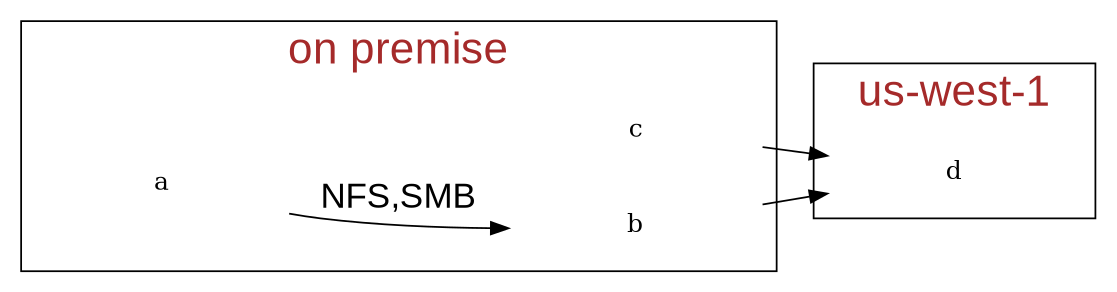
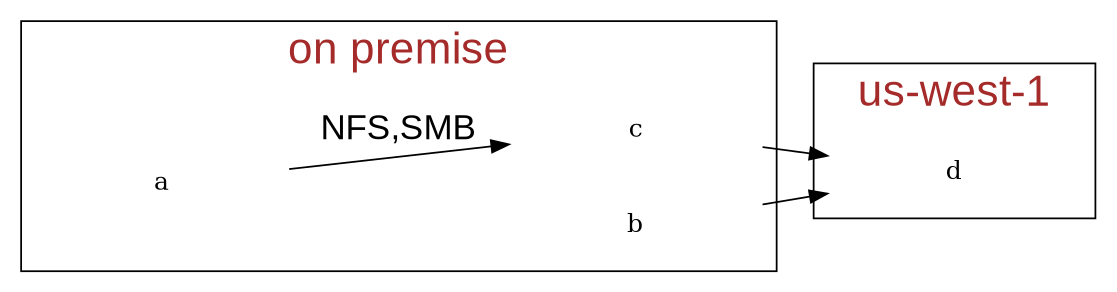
edge "a" -> "b": now "a" -> "c"
